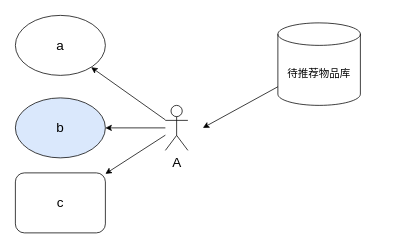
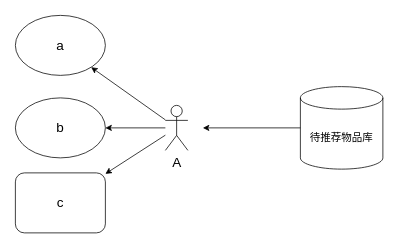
node "待推荐物品库": moved (319, 64) -> (342, 128)
node "b": fillcolor #dae8fc -> #ffffff
